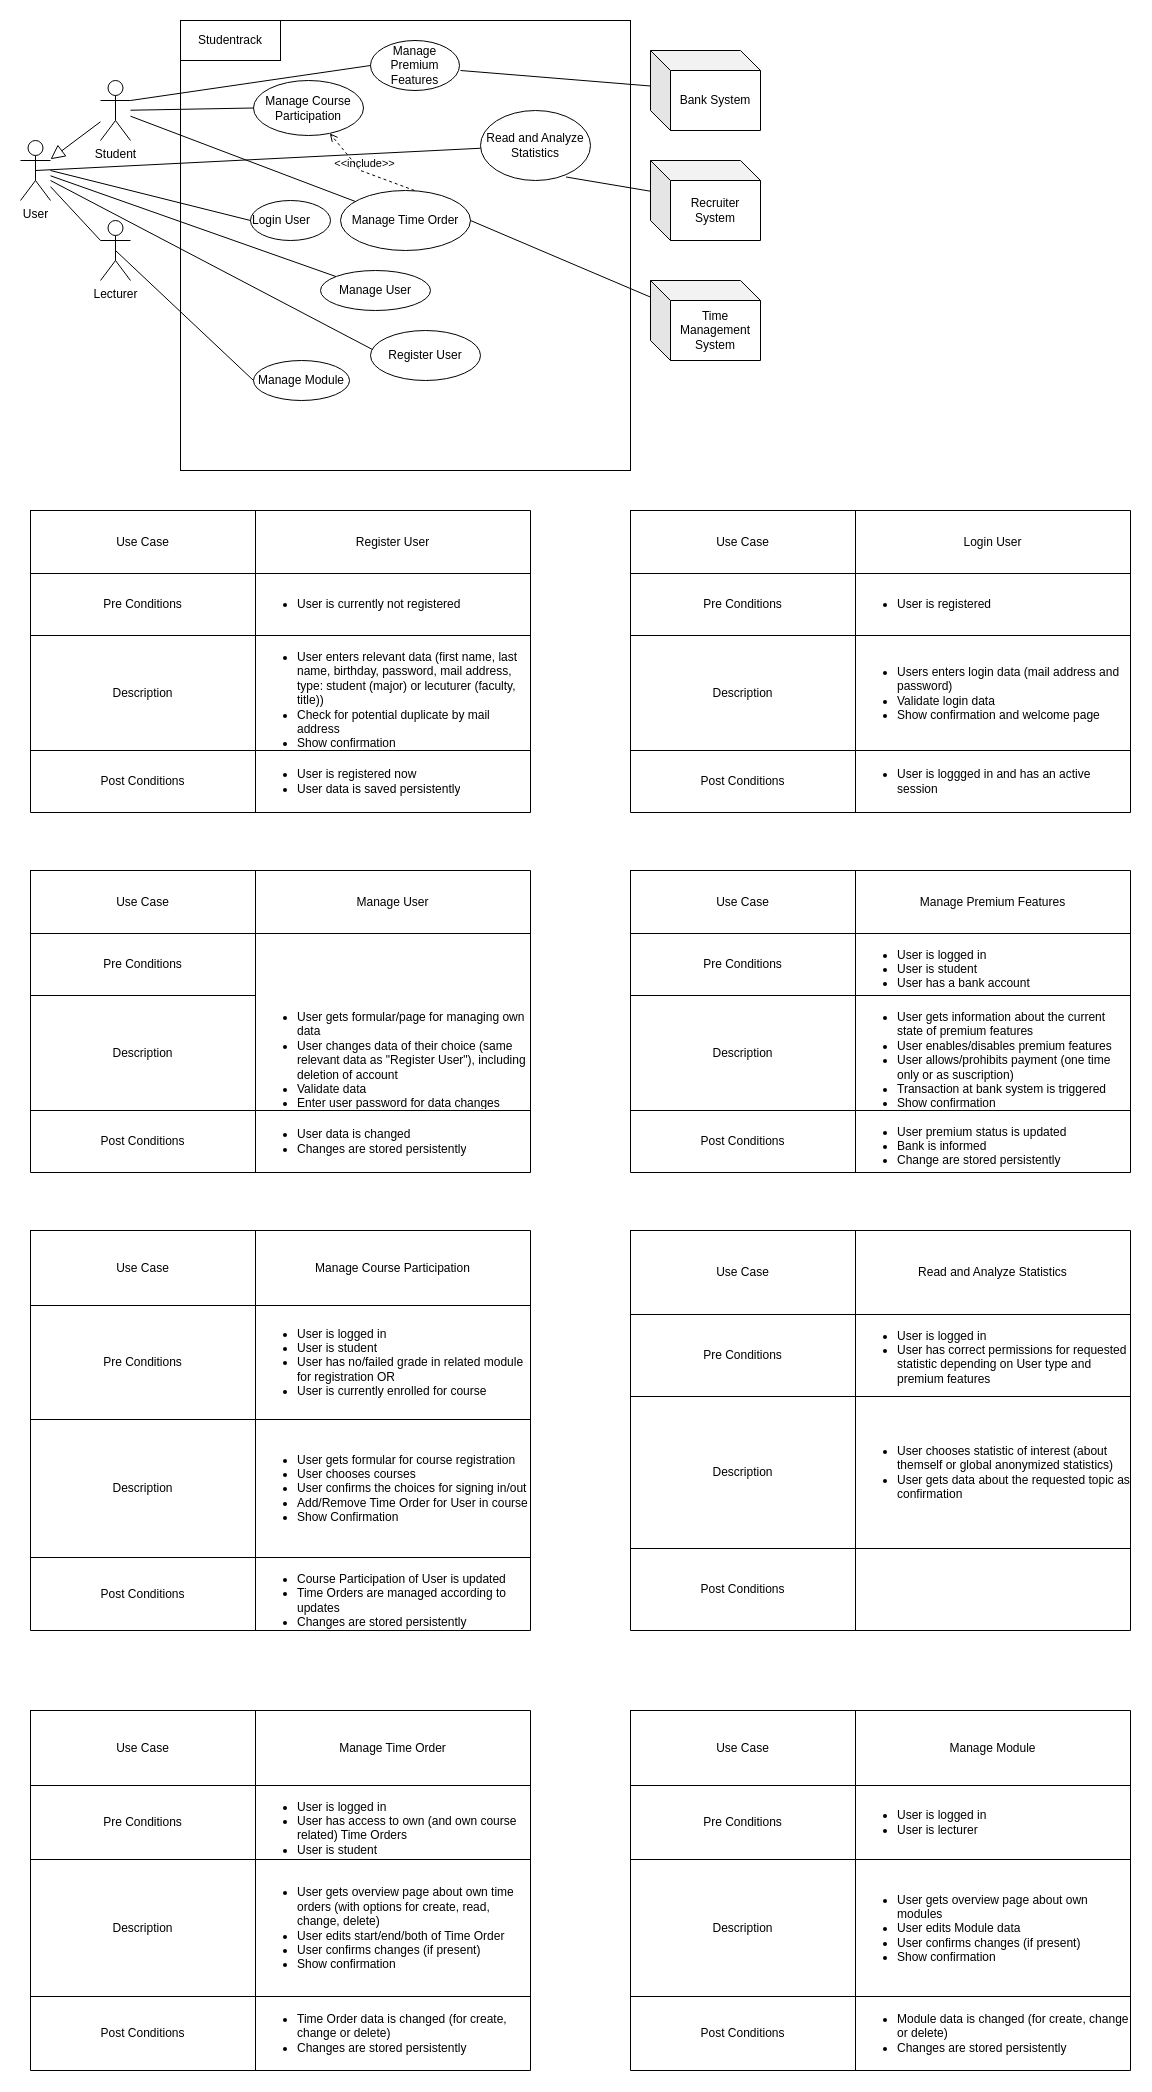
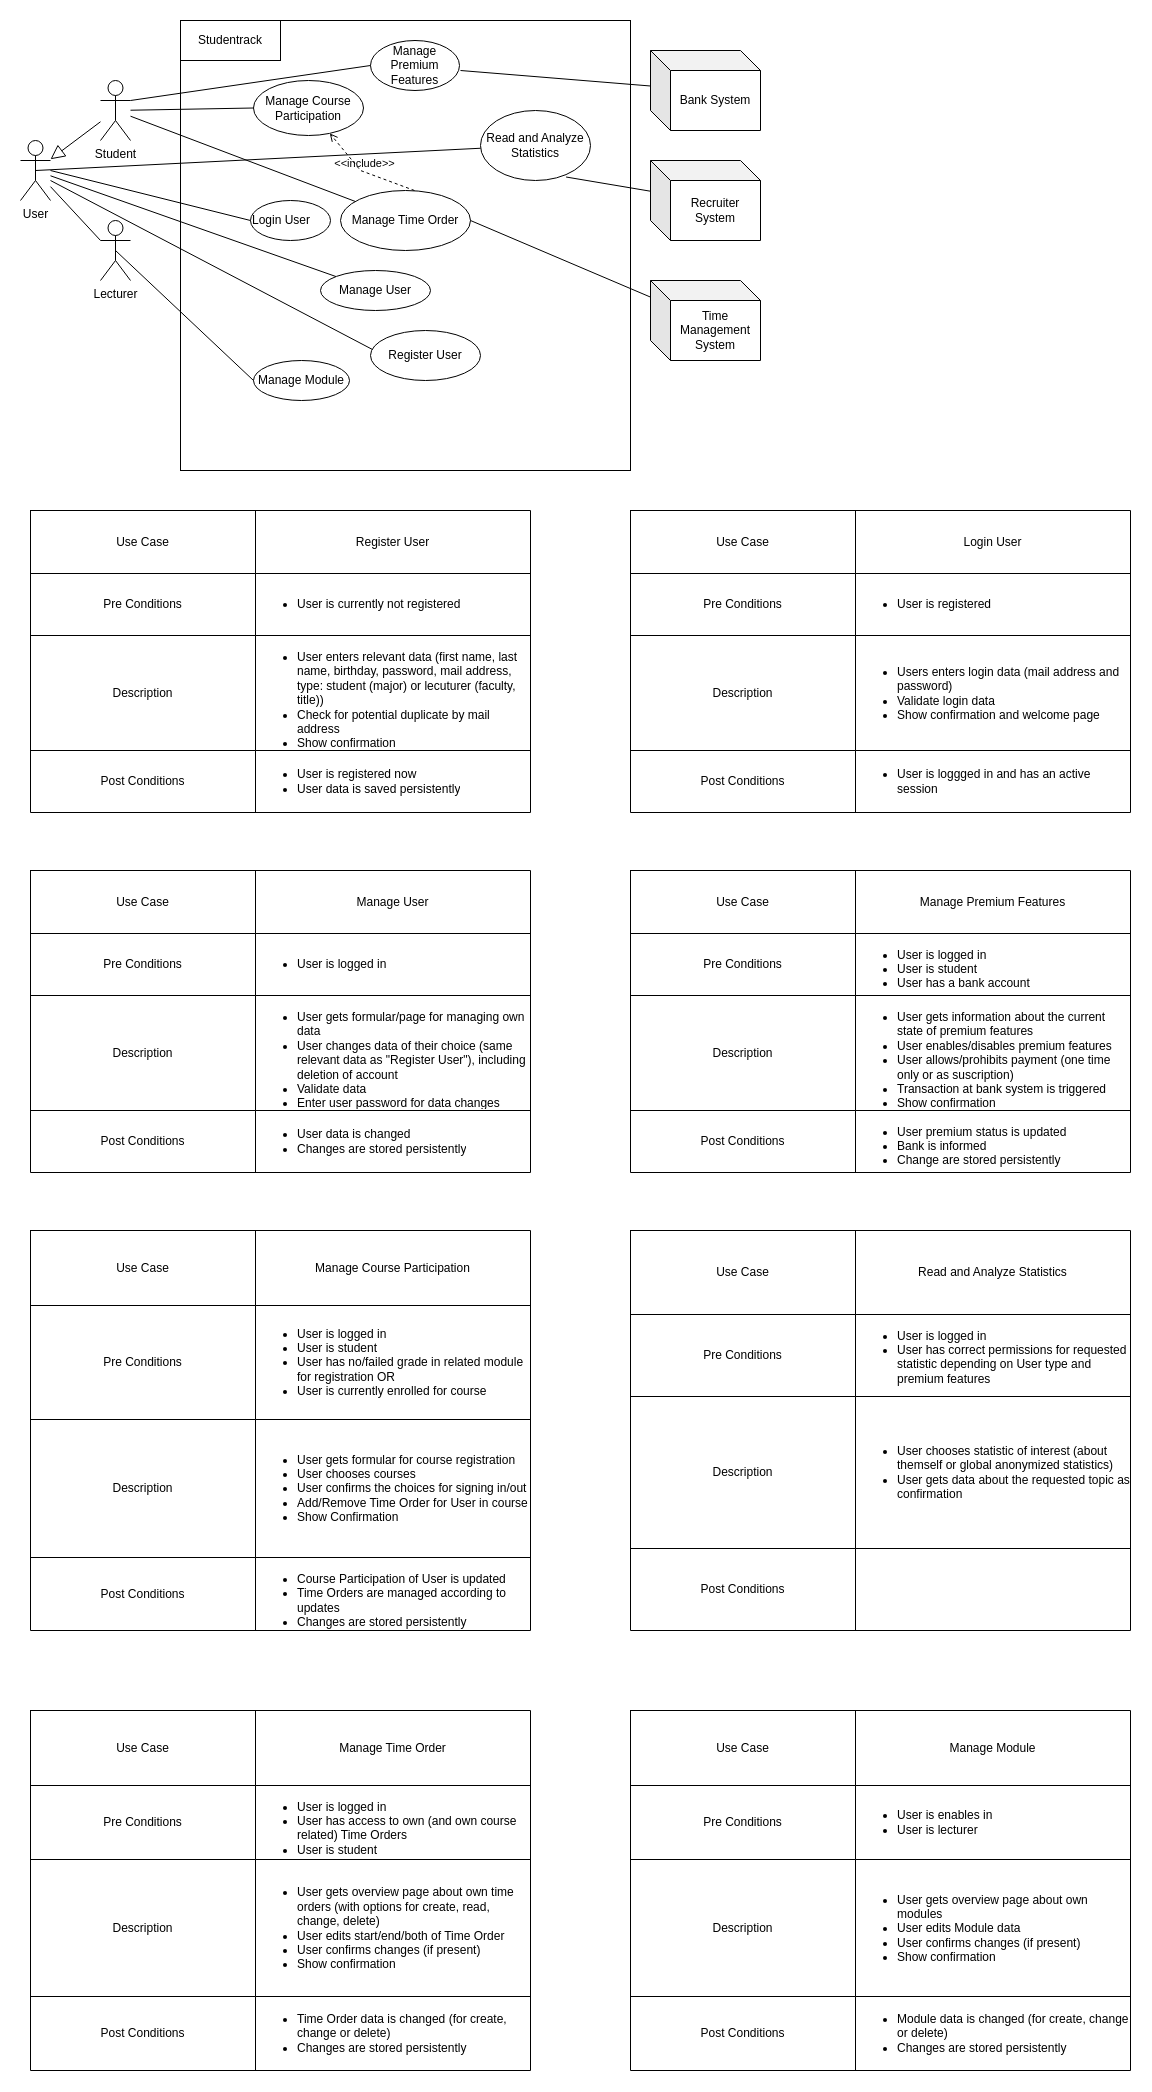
node "User is logged in": added
node "User is logged in User is lecturer": label "User is logged in User is lecturer" -> "User is enables in User is lecturer"
